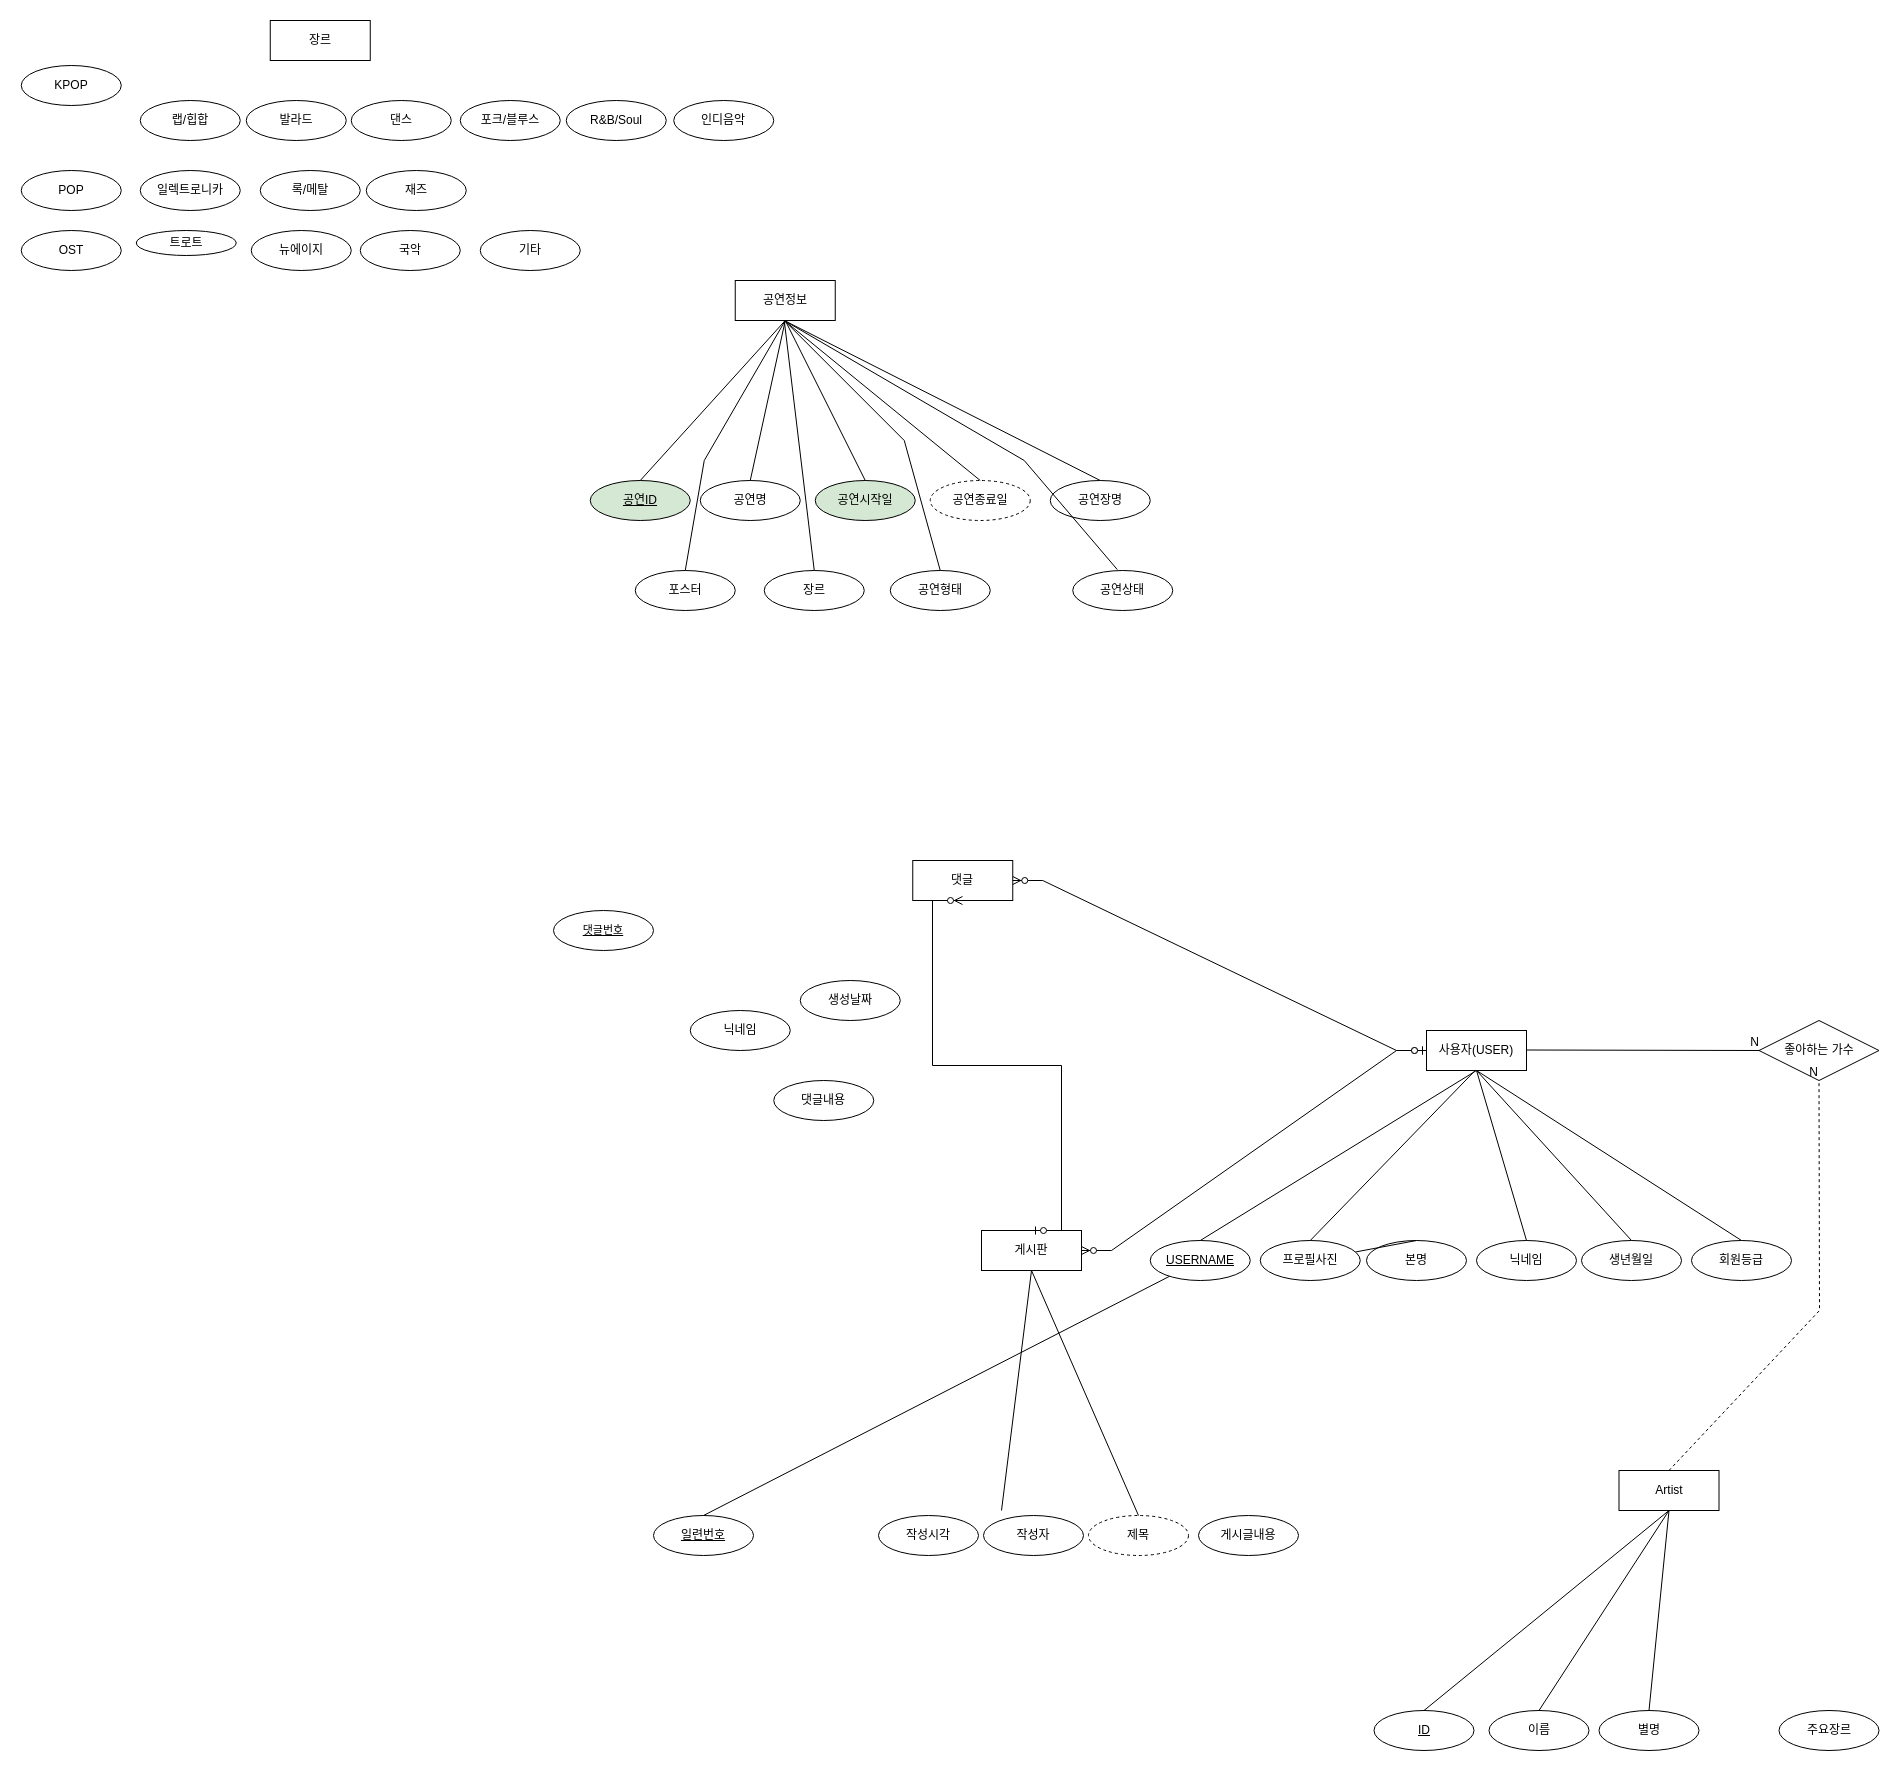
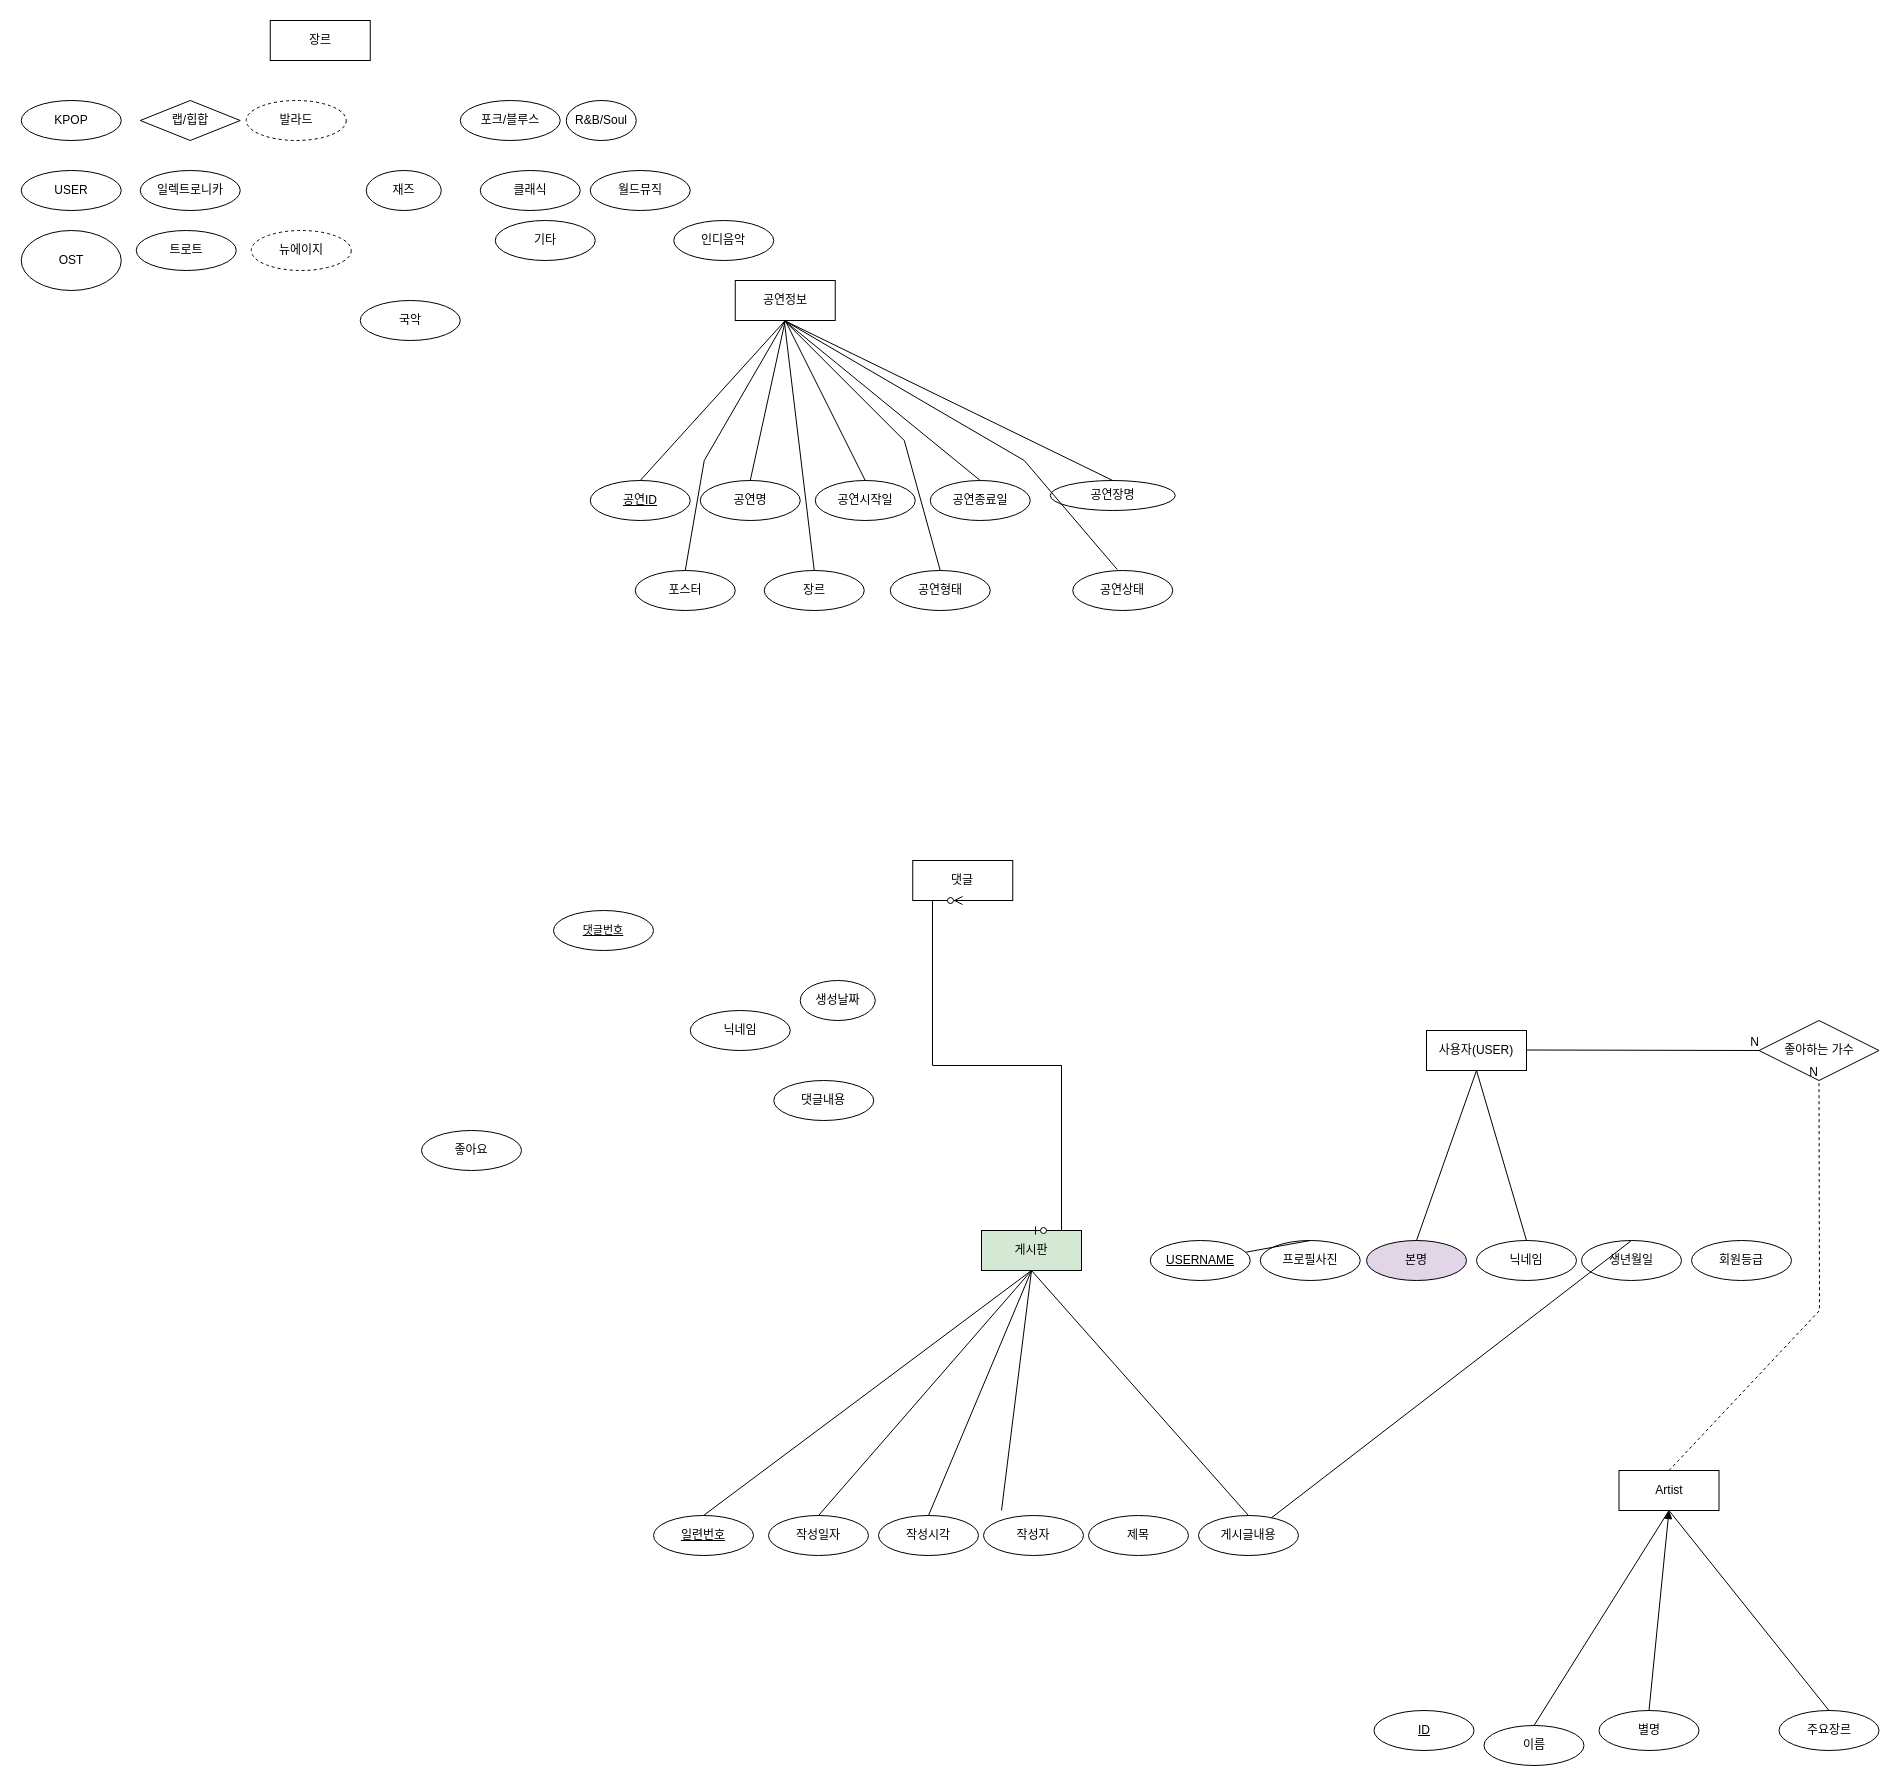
node "KPOP": moved (71, 86) -> (71, 121)
node "랩/힙합": shape ellipse -> diamond
node "발라드": style solid -> dashed
node "댄스": removed
node "R&B/Soul": size 100x40 -> 70x40
node "인디음악": moved (724, 121) -> (724, 241)
node "POP": label "POP" -> "USER"
node "록/메탈": removed
node "재즈": size 100x40 -> 75x40
node "클래식": added
node "월드뮤직": added
node "트로트": size 100x25 -> 100x40
node "OST": size 100x40 -> 100x60
node "뉴에이지": style solid -> dashed
node "국악": moved (410, 251) -> (410, 321)
node "기타": moved (530, 251) -> (545, 241)
node "공연ID": fillcolor #d5e8d4 -> #ffffff
node "공연시작일": fillcolor #d5e8d4 -> #ffffff
node "공연종료일": style dashed -> solid
node "공연장명": size 100x40 -> 125x30
edge "댓글" -- "사용자(USER)": removed
node "생성날짜": size 100x40 -> 75x40
node "좋아요": added
edge "사용자(USER)" -- "생년월일": now "게시글내용" -- "생년월일"
edge "사용자(USER)" -- "회원등급": removed
edge "사용자(USER)" -- "프로필사진": now "USERNAME" -- "프로필사진"
edge "사용자(USER)" -- "게시판": removed
edge "사용자(USER)" -- "USERNAME": removed
edge "프로필사진" -- "본명": now "사용자(USER)" -- "본명"
node "게시판": fillcolor #ffffff -> #d5e8d4
node "본명": fillcolor #ffffff -> #e1d5e7
edge "USERNAME" -- "일련번호": now "게시판" -- "일련번호"
edge "게시판" -- "게시글내용": added
edge "게시판" -- "작성일자": added
edge "게시판" -- "제목": removed
edge "게시판" -- "작성시각": added
edge "Artist" -- "별명": arrowhead none -> block
node "작성일자": added
node "제목": style dashed -> solid
edge "Artist" -- "ID": removed
edge "Artist" -- "주요장르": added
node "이름": moved (1539, 1731) -> (1534, 1746)
